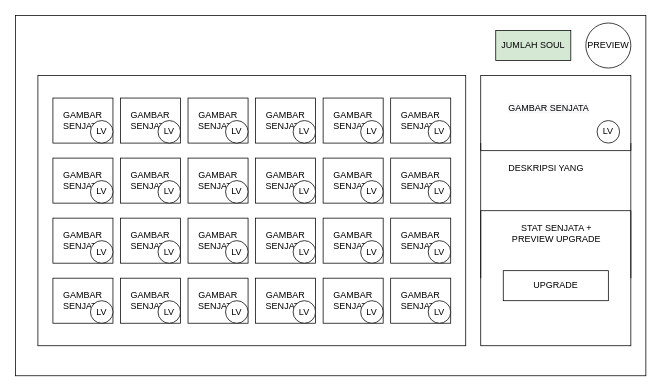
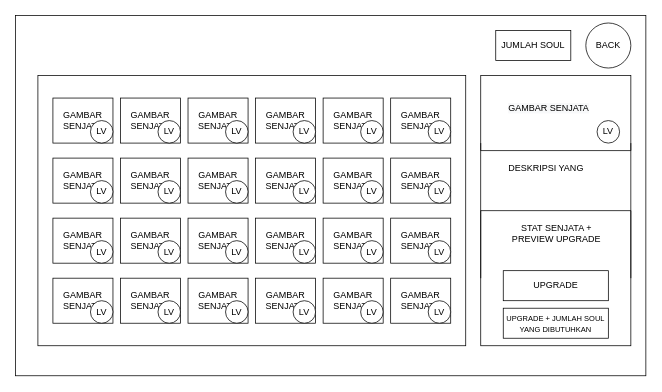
node "JUMLAH SOUL": fillcolor #d5e8d4 -> #ffffff
node "PREVIEW": label "PREVIEW" -> "BACK"
node "UPGRADE + JUMLAH SOUL YANG DIBUTUHKAN": added
